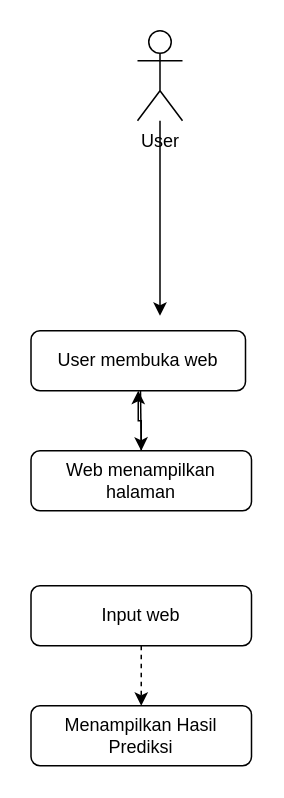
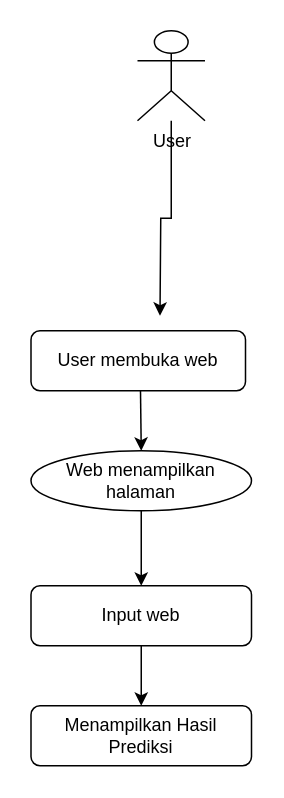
node "User": size 45x90 -> 68x90
edge "Web menampilkan halaman" -> "User membuka web": now "Web menampilkan halaman" -> "Input web"
node "Web menampilkan halaman": shape rounded rectangle -> ellipse
edge "Input web" -> "Menampilkan Hasil Prediksi": style dashed -> solid
